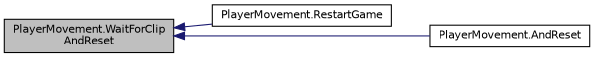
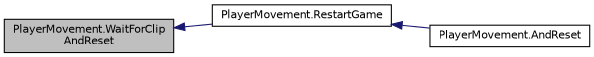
edge "PlayerMovement.AndReset" -> "PlayerMovement.WaitForClip AndReset": now "PlayerMovement.AndReset" -> "PlayerMovement.RestartGame"
